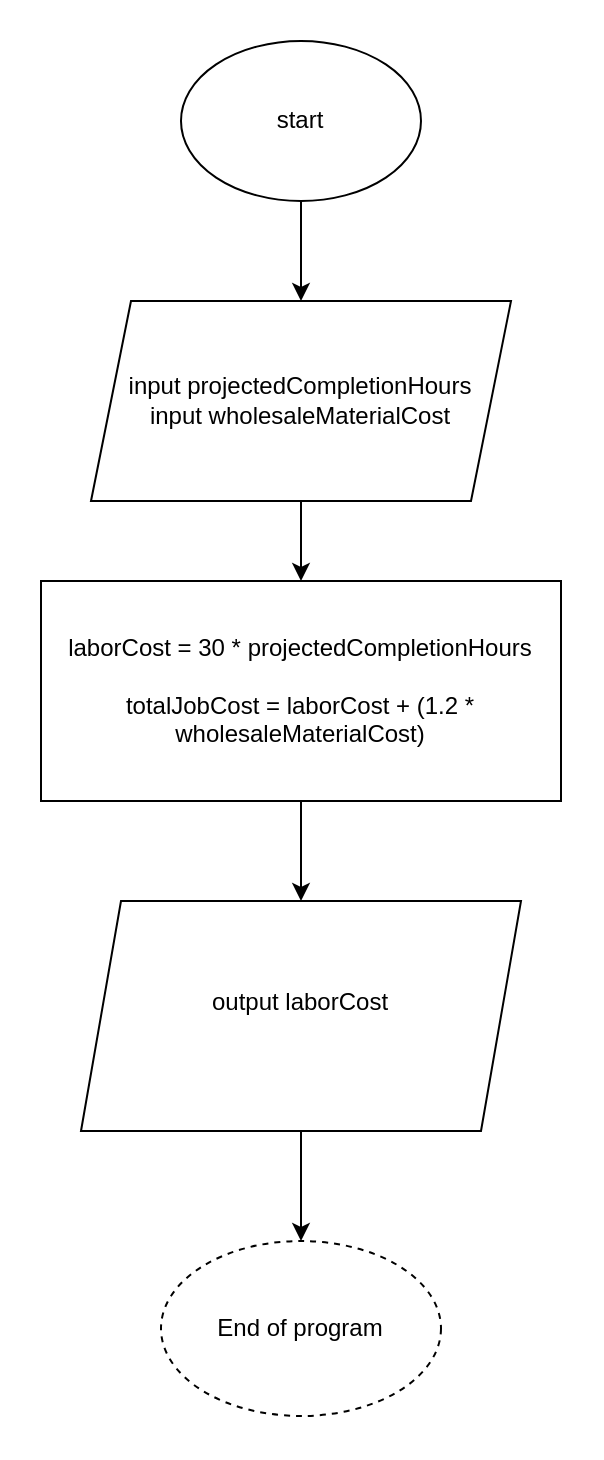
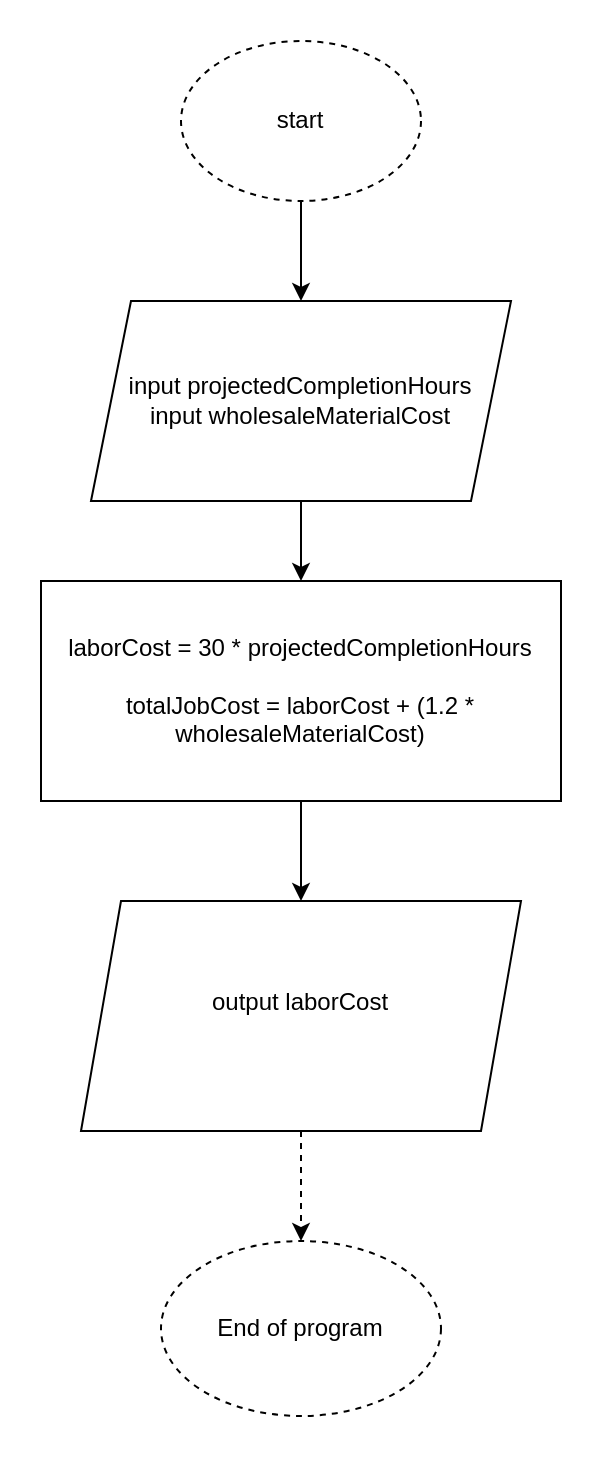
node "start": style solid -> dashed
edge "output laborCost" -> "End of program": style solid -> dashed
